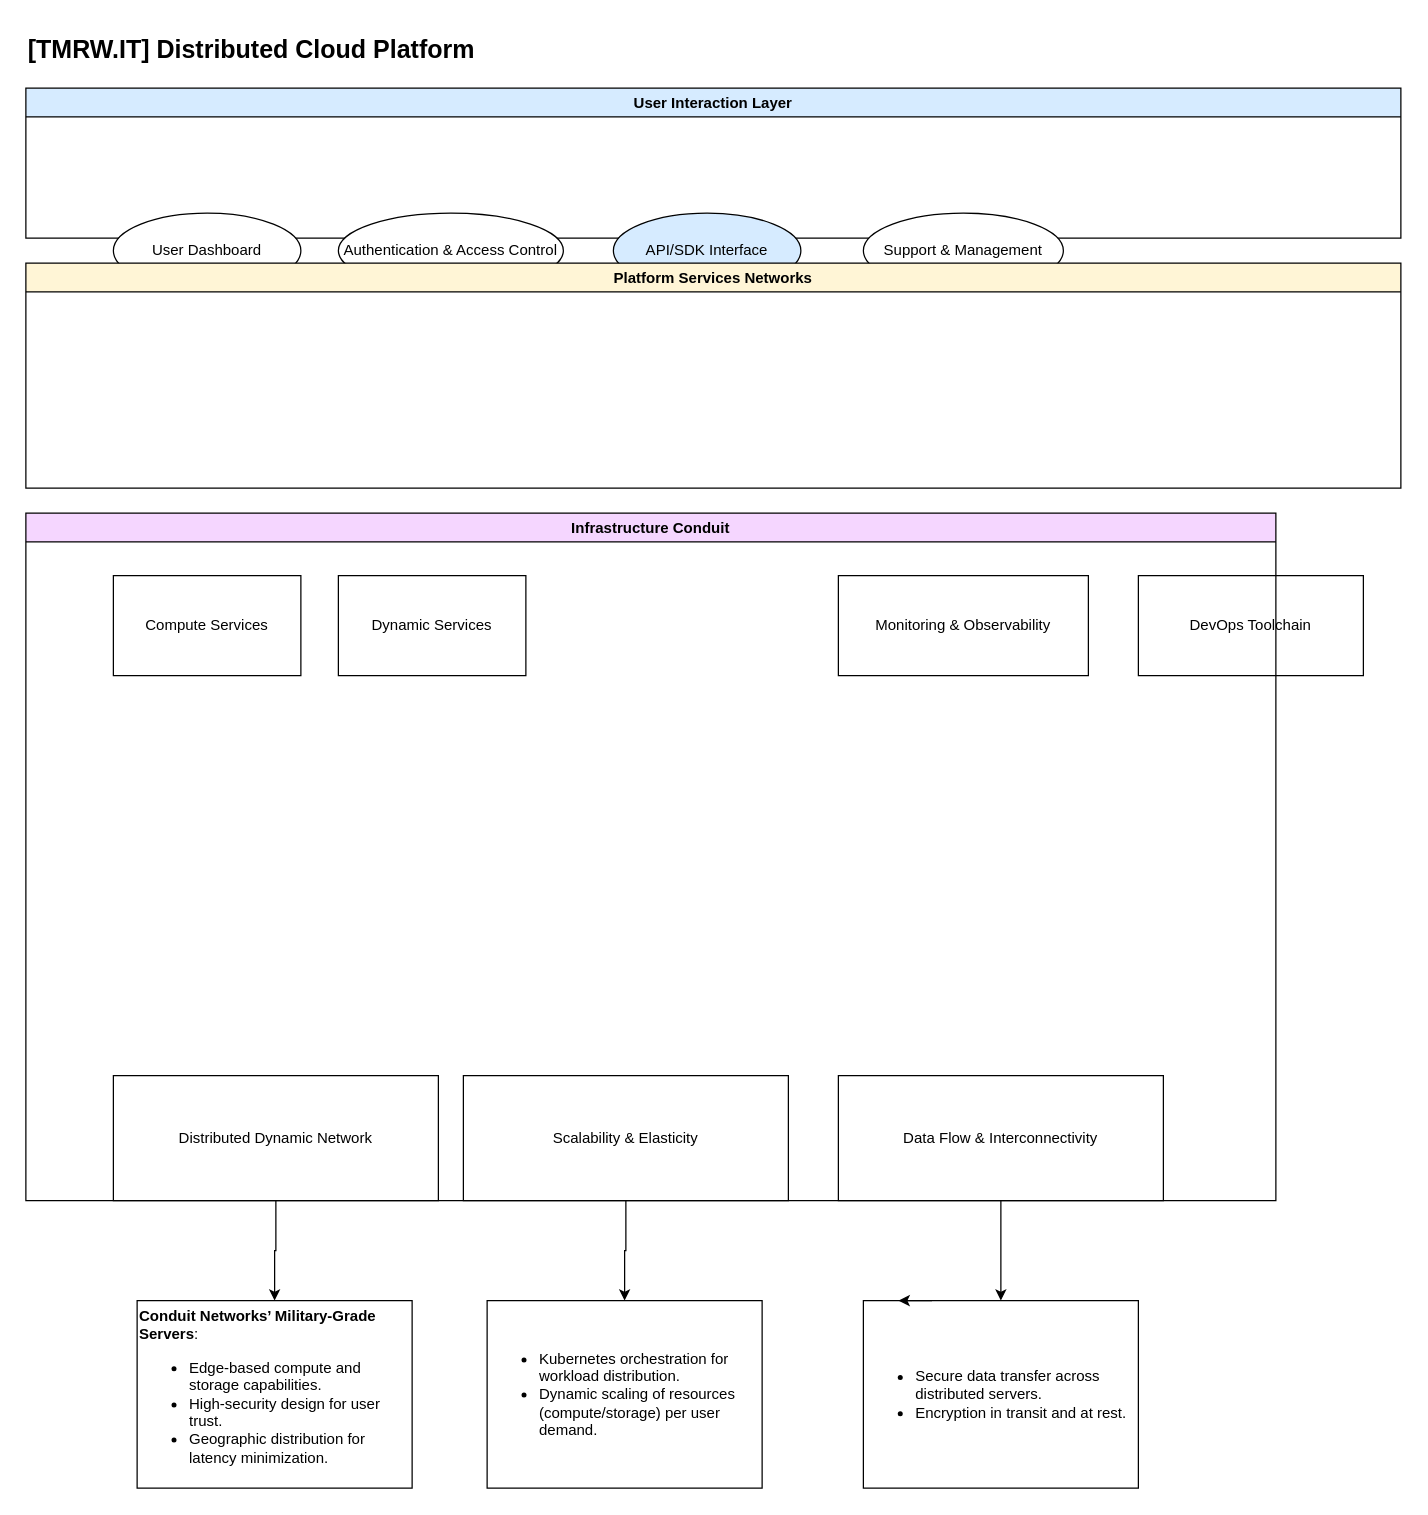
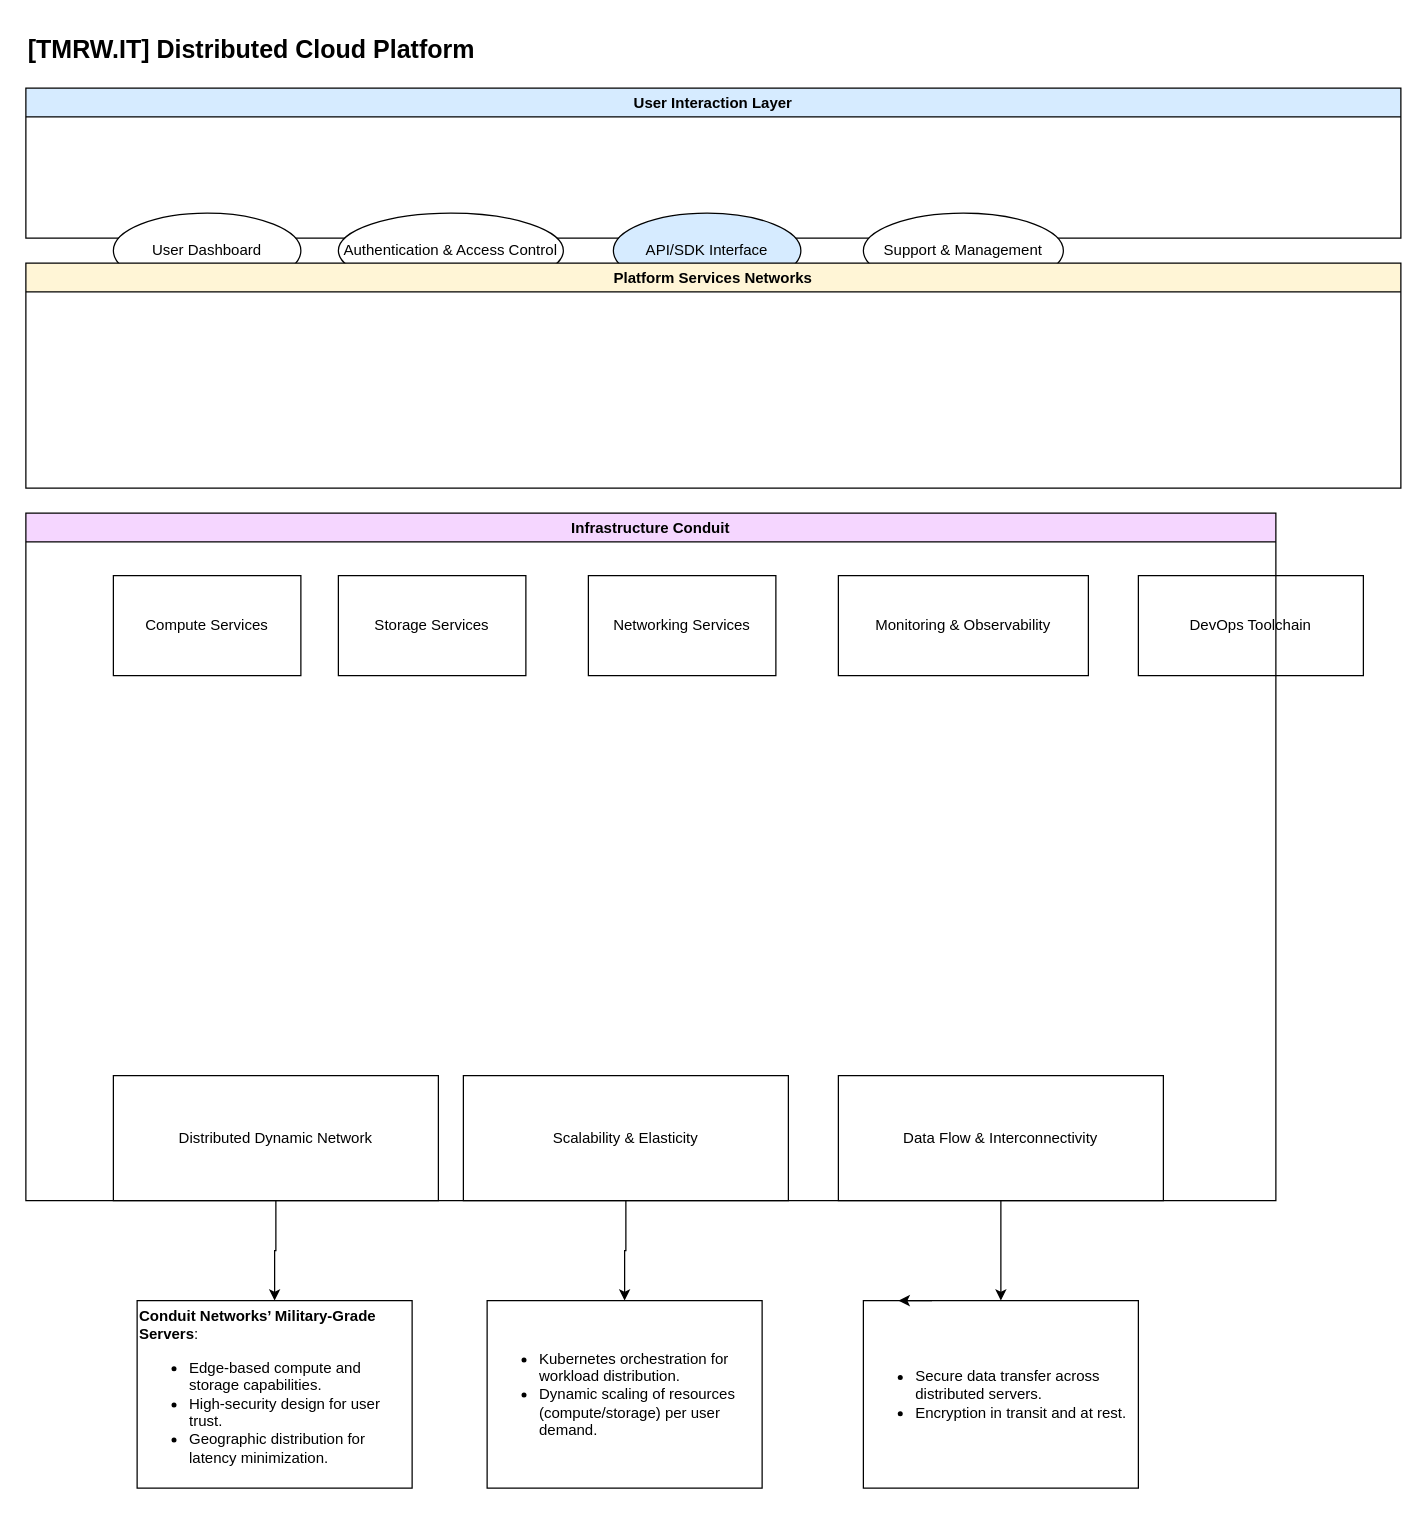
node "Dynamic Services": label "Dynamic Services" -> "Storage Services"
node "Networking Services": added
